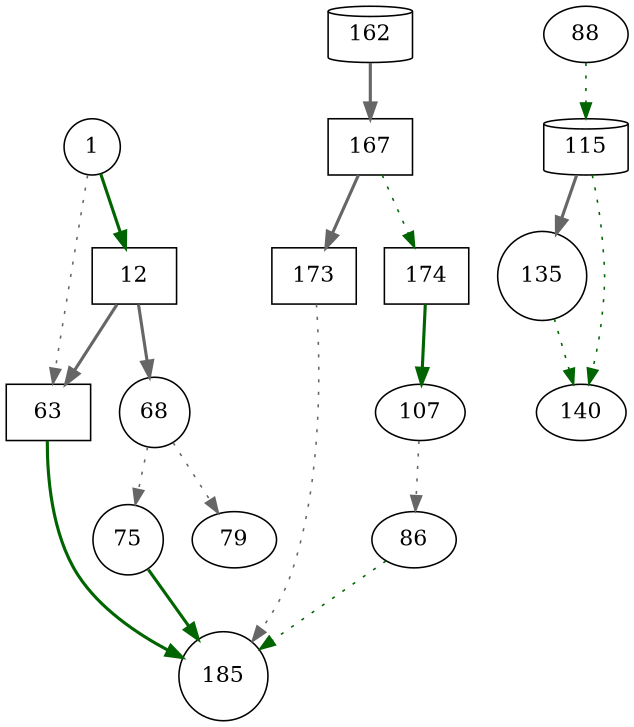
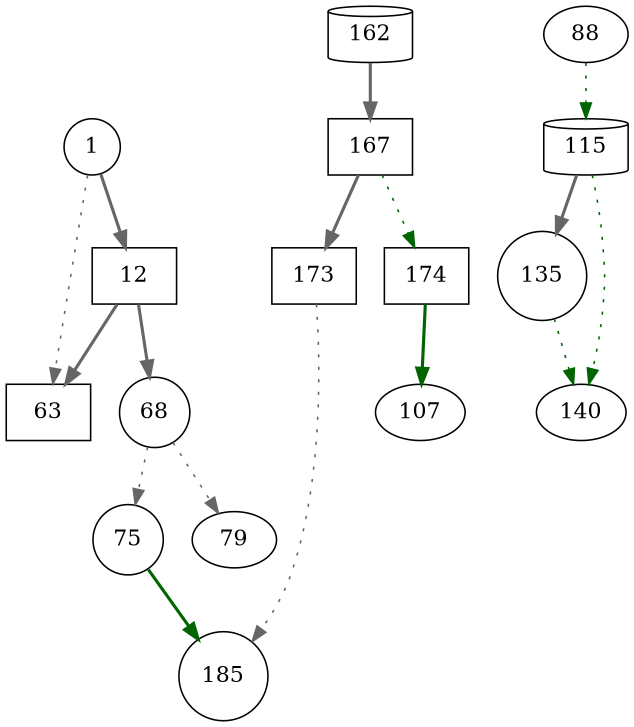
edge "1" -> "12": color darkgreen -> gray40
node "86": removed
edge "63" -> "185": removed
